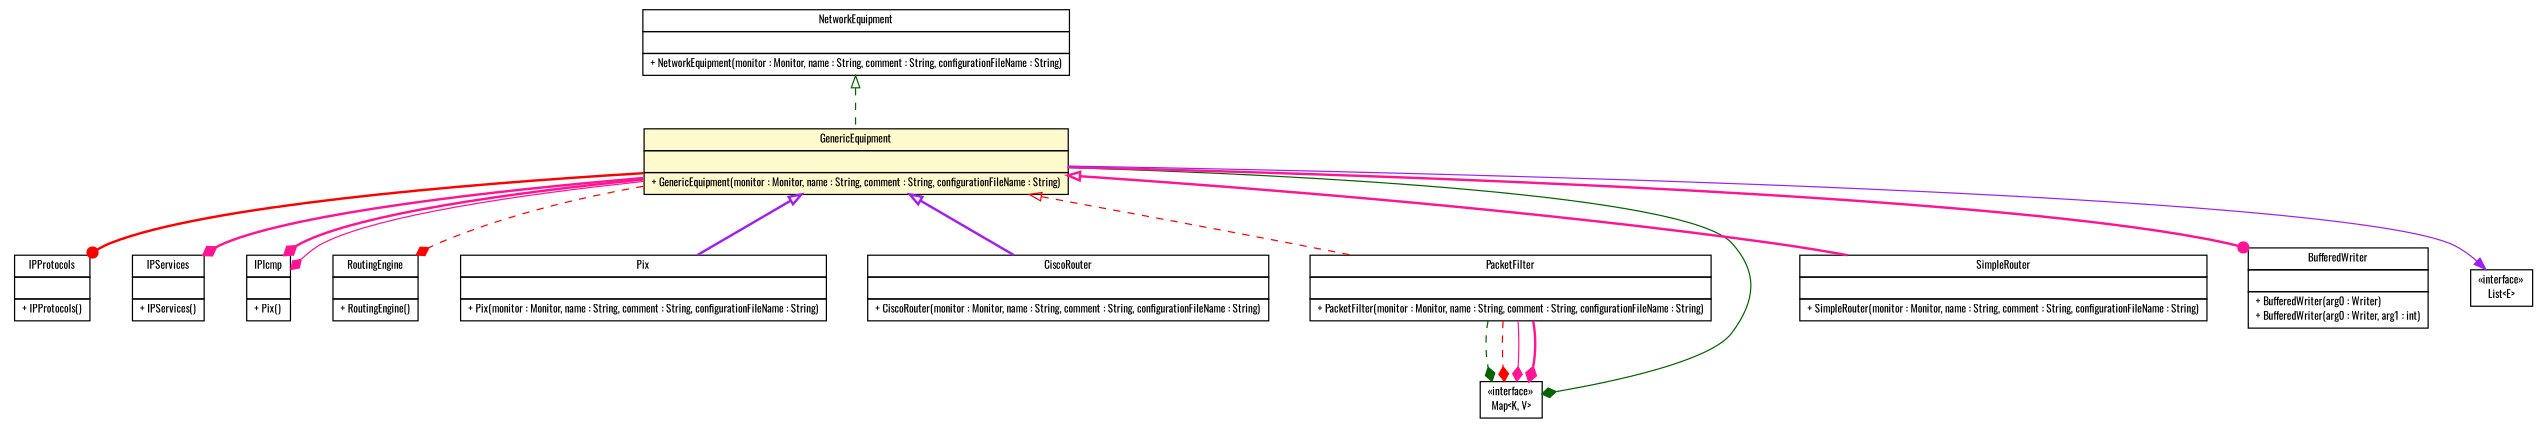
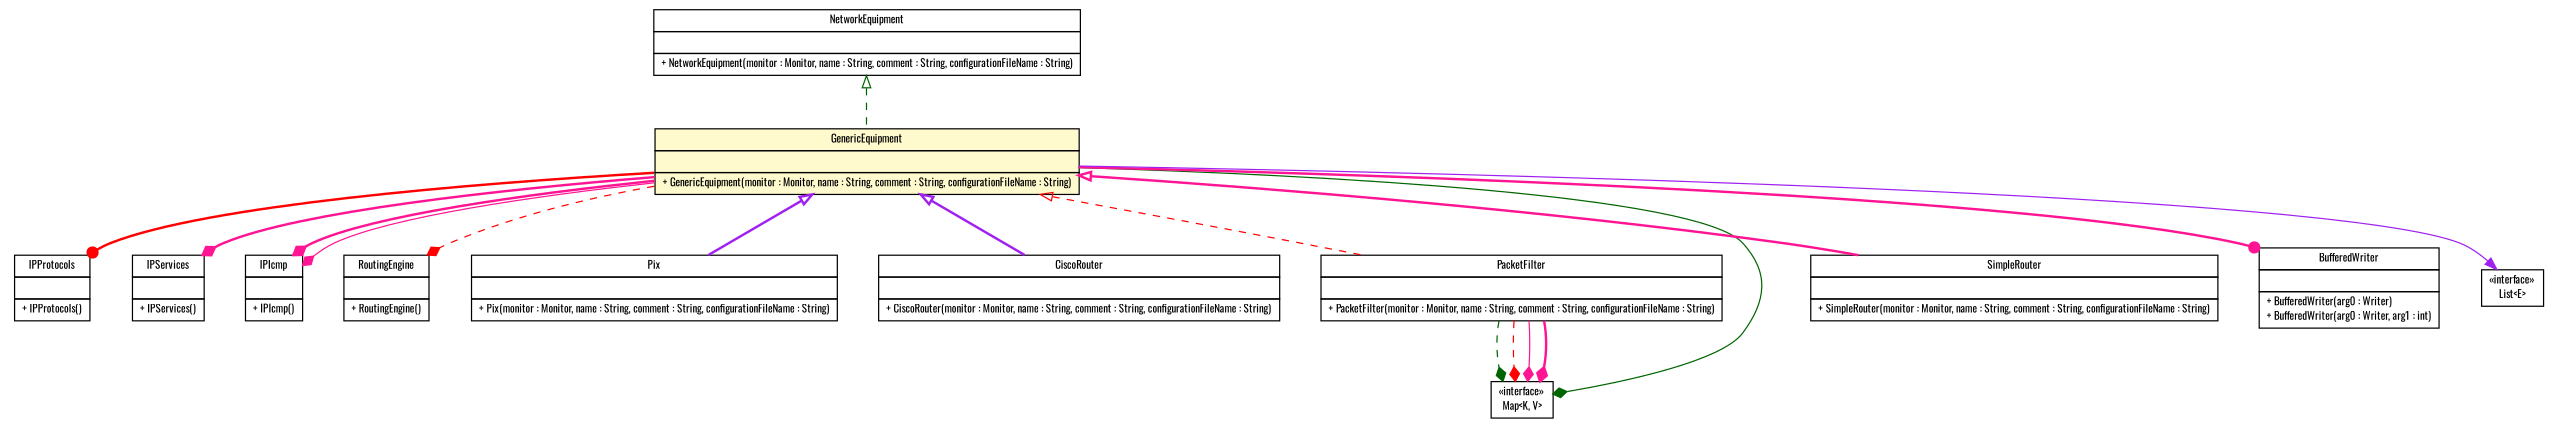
node "IPIcmp": text "+ Pix()" -> "+ IPIcmp()"
